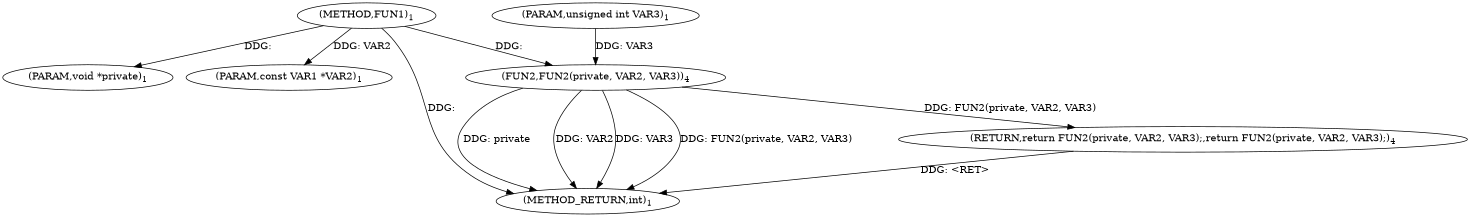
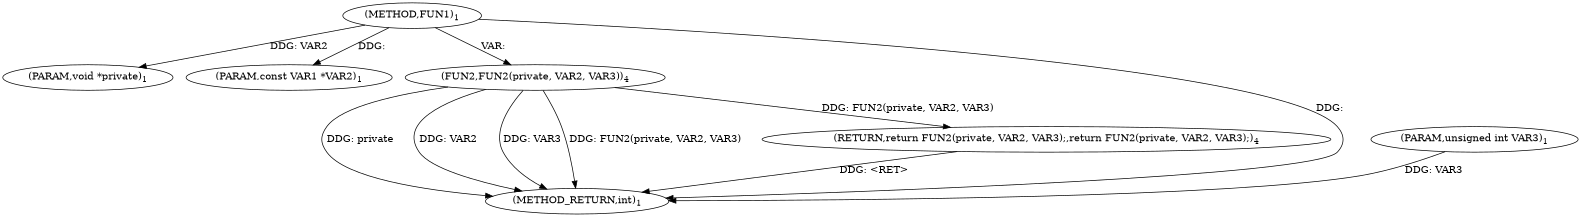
edge "(PARAM,unsigned int VAR3)" -> "(FUN2,FUN2(private, VAR2, VAR3))": now "(PARAM,unsigned int VAR3)" -> "(METHOD_RETURN,int)"
edge "(METHOD,FUN1)" -> "(PARAM,void *private)": label "DDG: " -> "DDG: VAR2"
edge "(METHOD,FUN1)" -> "(PARAM,const VAR1 *VAR2)": label "DDG: VAR2" -> "DDG: "
edge "(METHOD,FUN1)" -> "(FUN2,FUN2(private, VAR2, VAR3))": label "DDG: " -> "VAR: "
